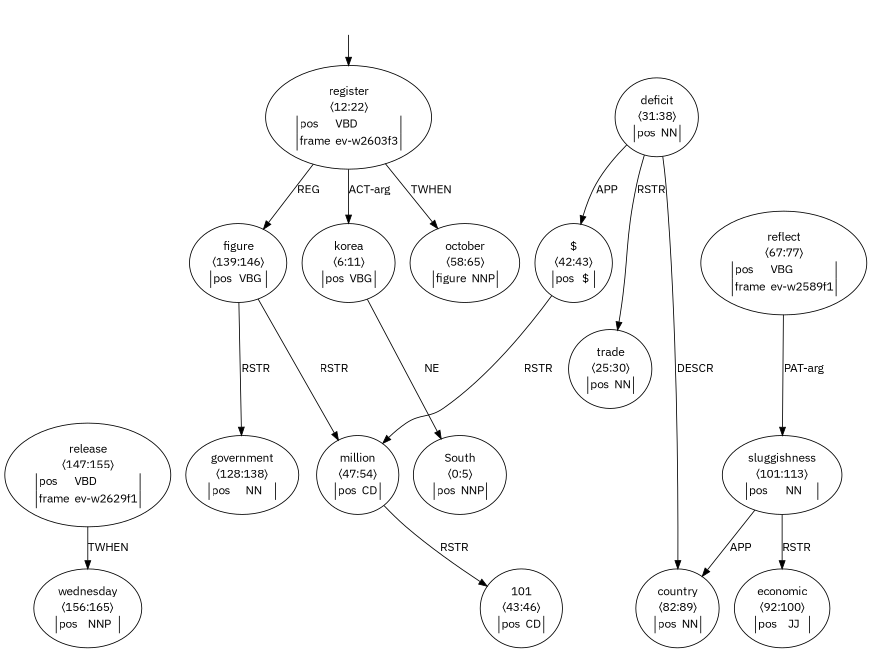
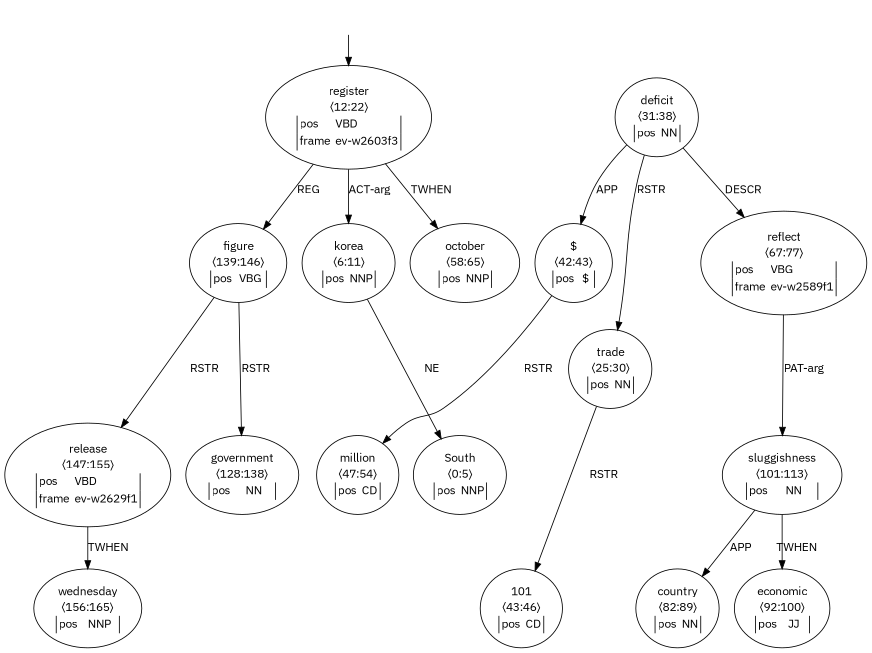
node "korea": text "VBG" -> "NNP"
node "october": text "figure" -> "pos"
edge "deficit" -> "country": now "deficit" -> "reflect"
edge "figure" -> "million": now "figure" -> "release"
edge "million" -> "101": now "trade" -> "101"
edge "sluggishness" -> "economic": label "RSTR" -> "TWHEN"
